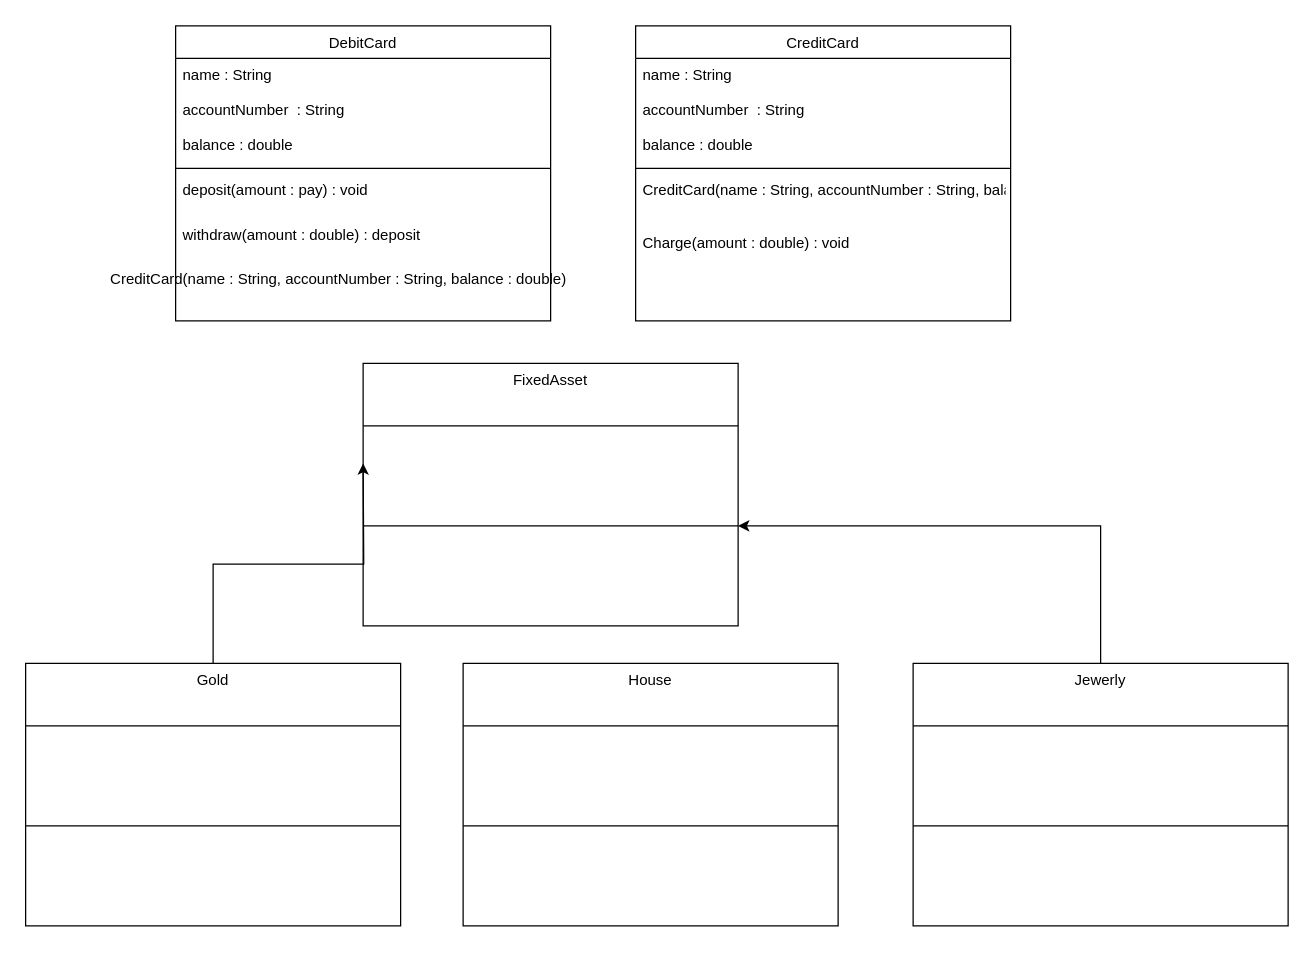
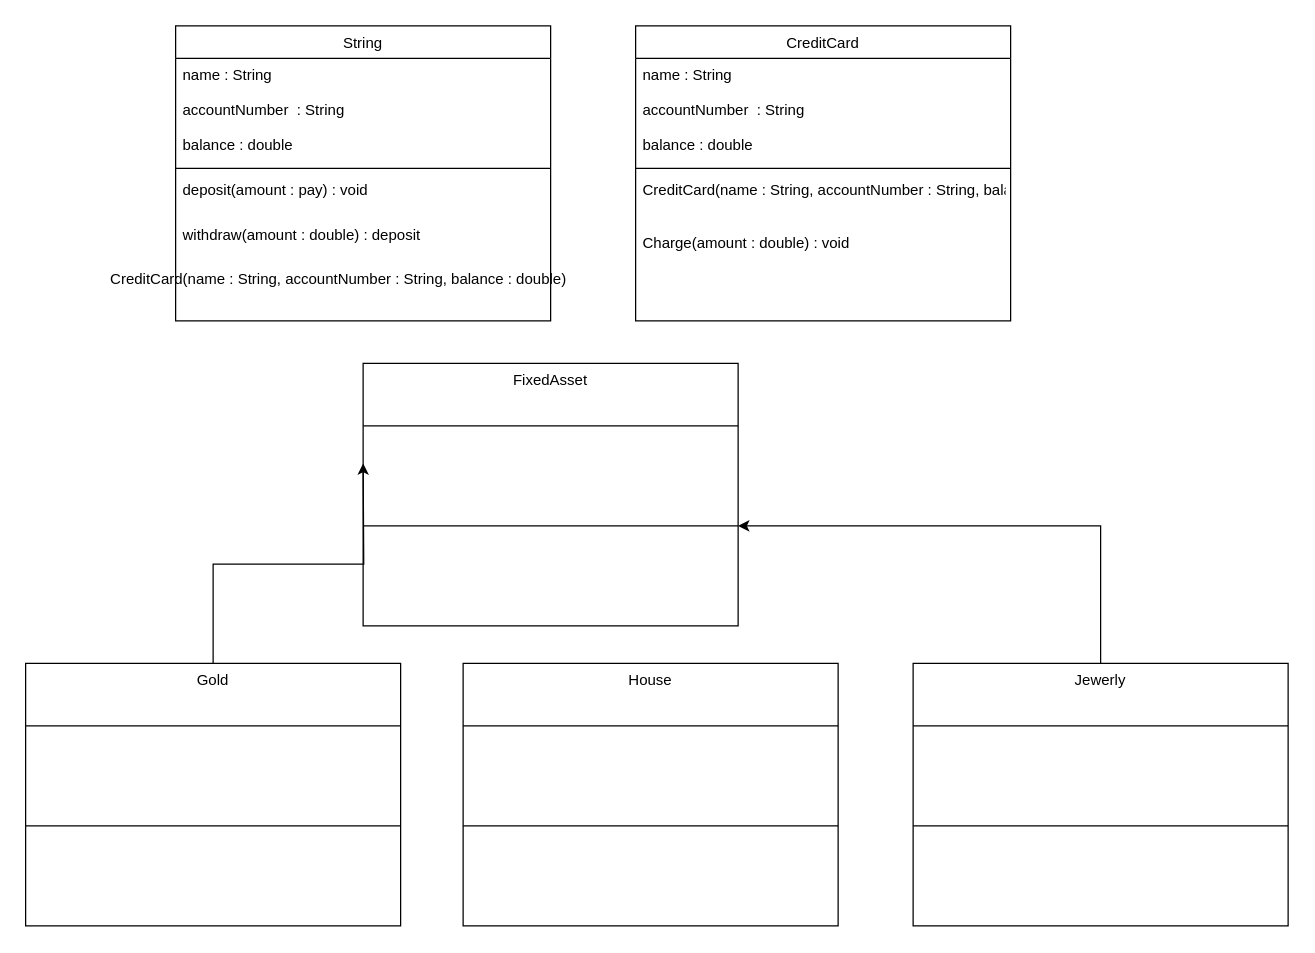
node "DebitCard": label "DebitCard" -> "String"
